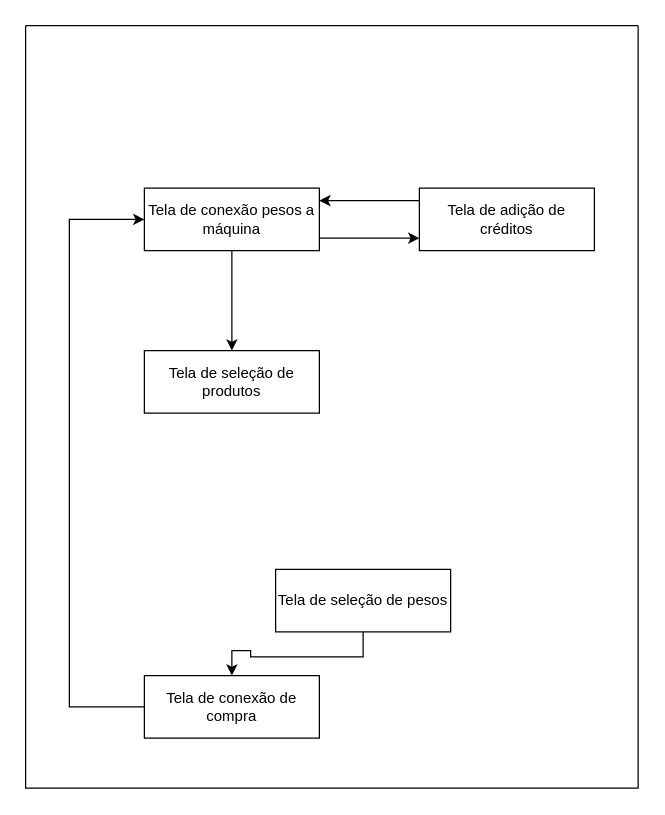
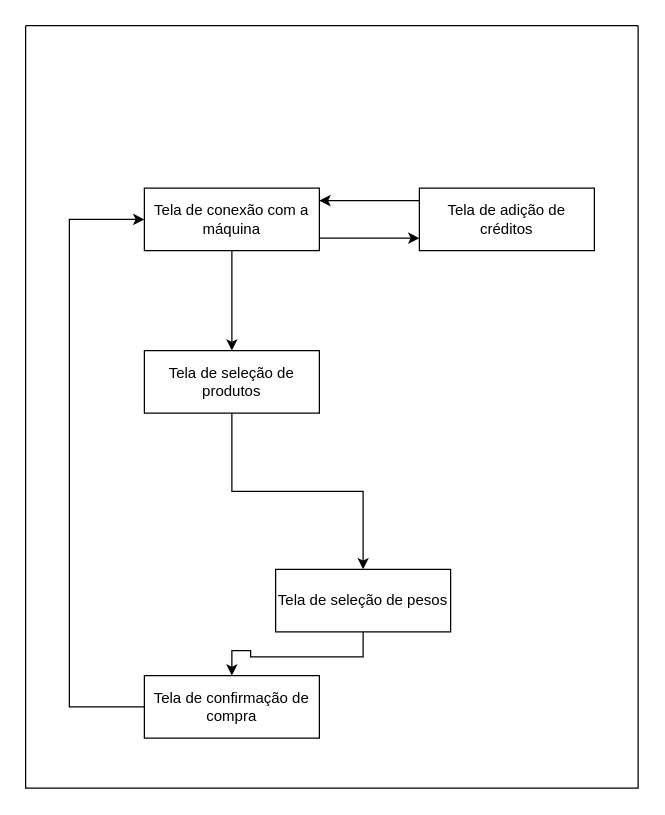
node "Tela de conexão pesos a máquina": label "Tela de conexão pesos a máquina" -> "Tela de conexão com a máquina"
edge "Tela de seleção de produtos" -> "Tela de seleção de pesos": added
node "Tela de conexão de compra": label "Tela de conexão de compra" -> "Tela de confirmação de compra"
